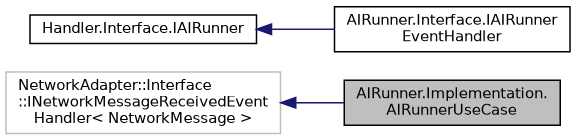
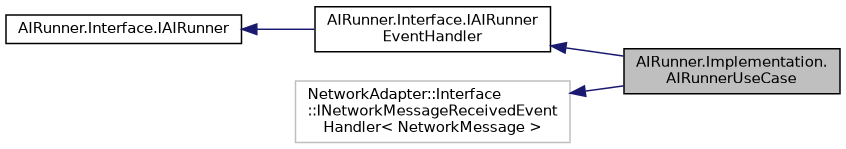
node "Handler.Interface.IAIRunner": label "Handler.Interface.IAIRunner" -> "AIRunner.Interface.IAIRunner"
edge "AIRunner.Implementation. AIRunnerUseCase" -> "AIRunner.Interface.IAIRunner EventHandler": added
